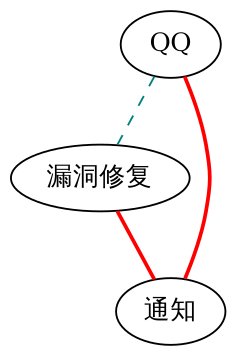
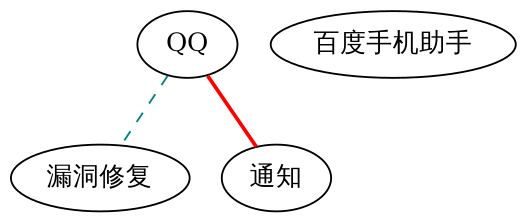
node "百度手机助手": added
edge "漏洞修复" -- "通知": removed
